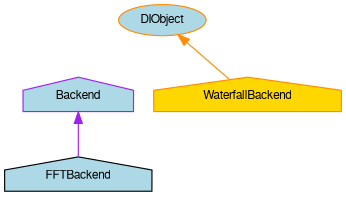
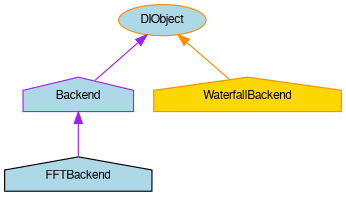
edge "Backend" -> "DIObject": added
